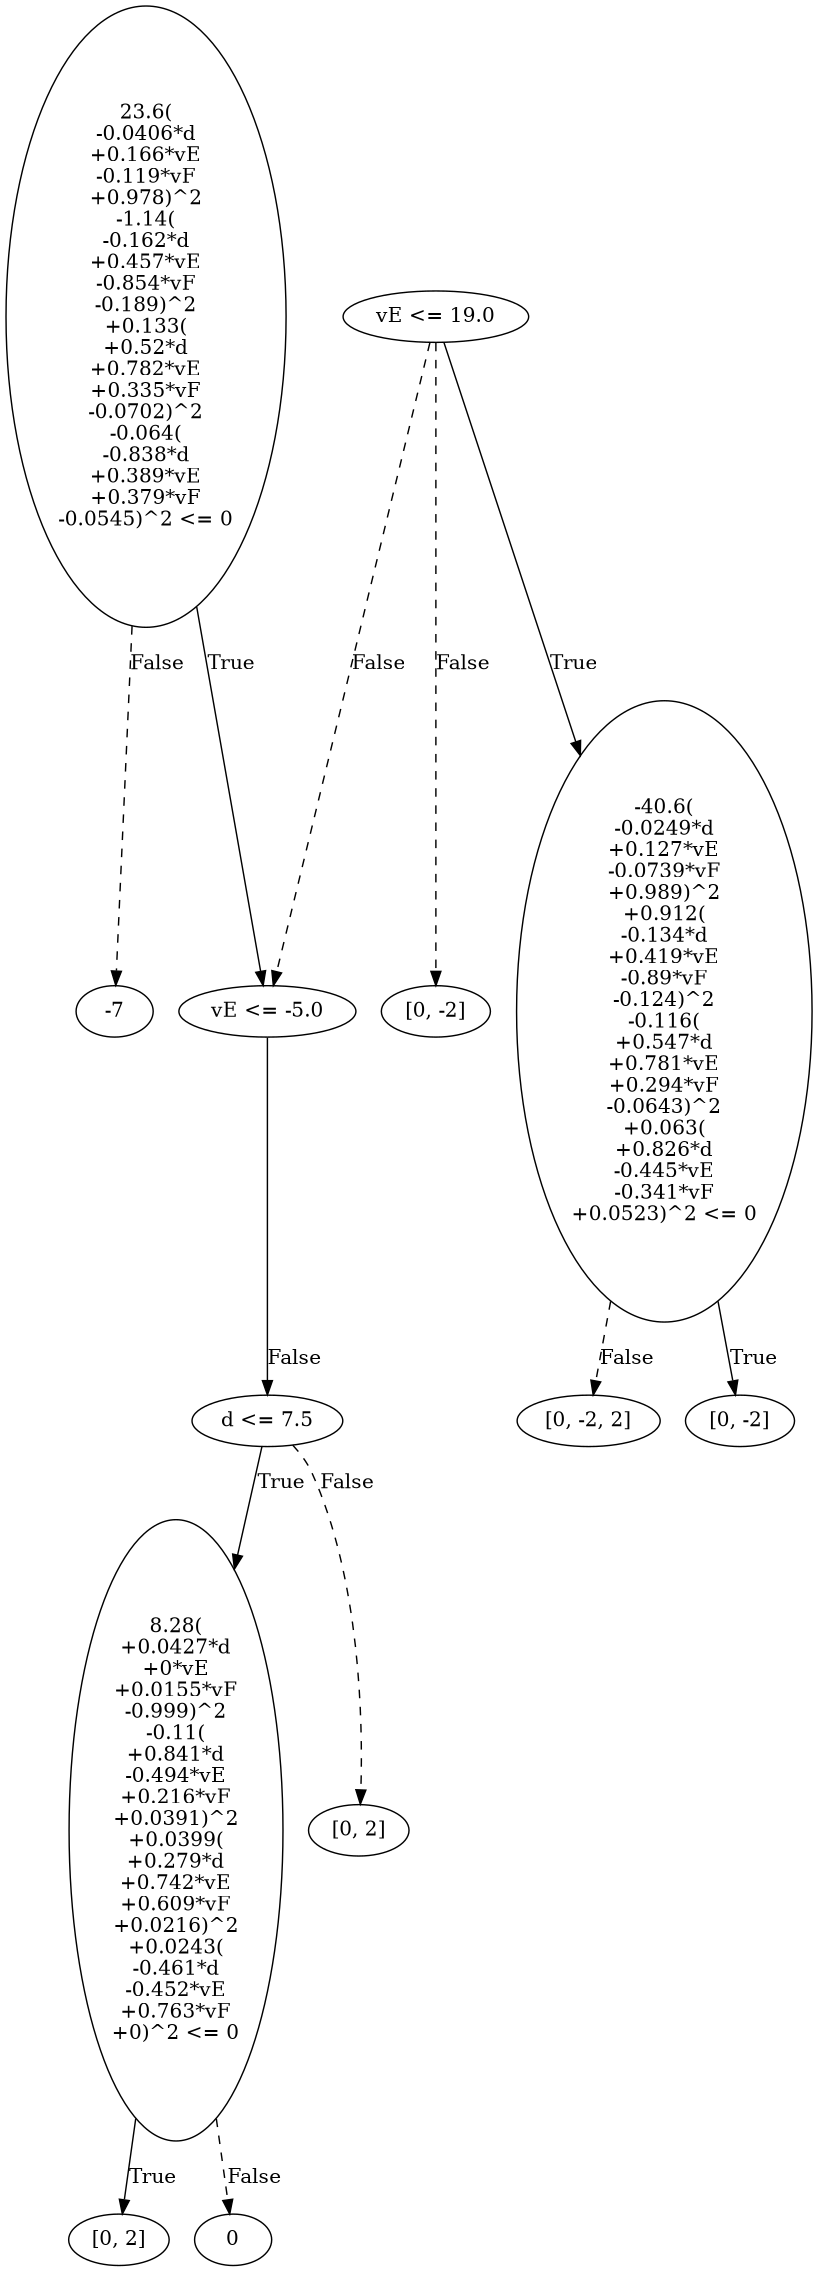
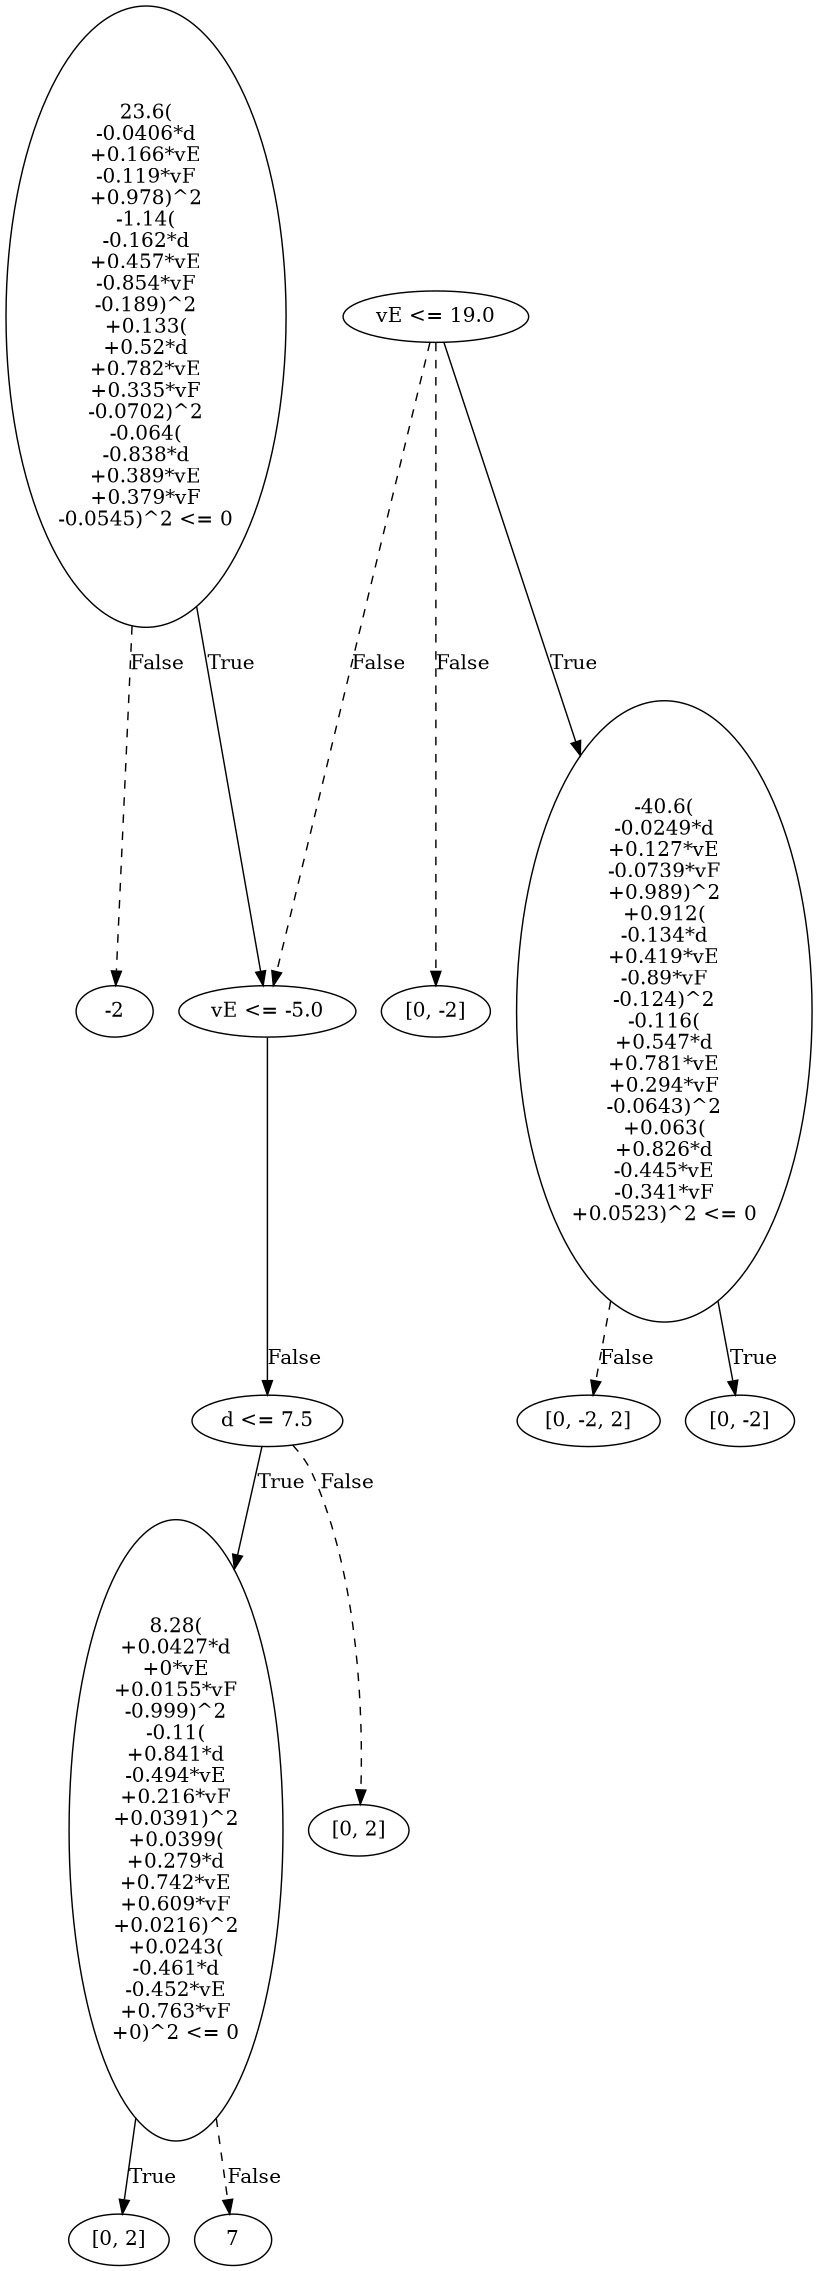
node "-7": label "-7" -> "-2"
node "0": label "0" -> "7"
